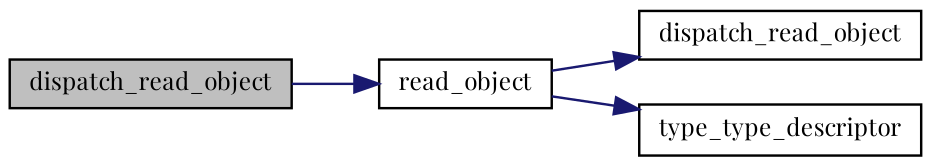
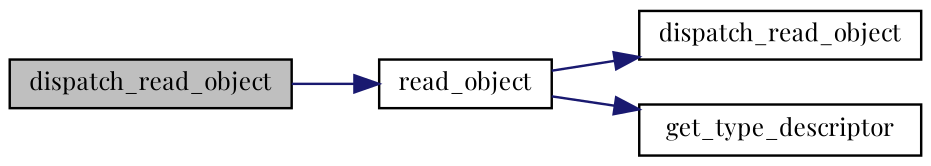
node "type_type_descriptor": label "type_type_descriptor" -> "get_type_descriptor"
